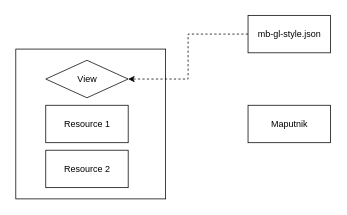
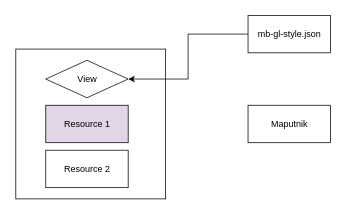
edge "mb-gl-style.json" -> "View": style dashed -> solid
node "Resource 1": fillcolor #ffffff -> #e1d5e7
